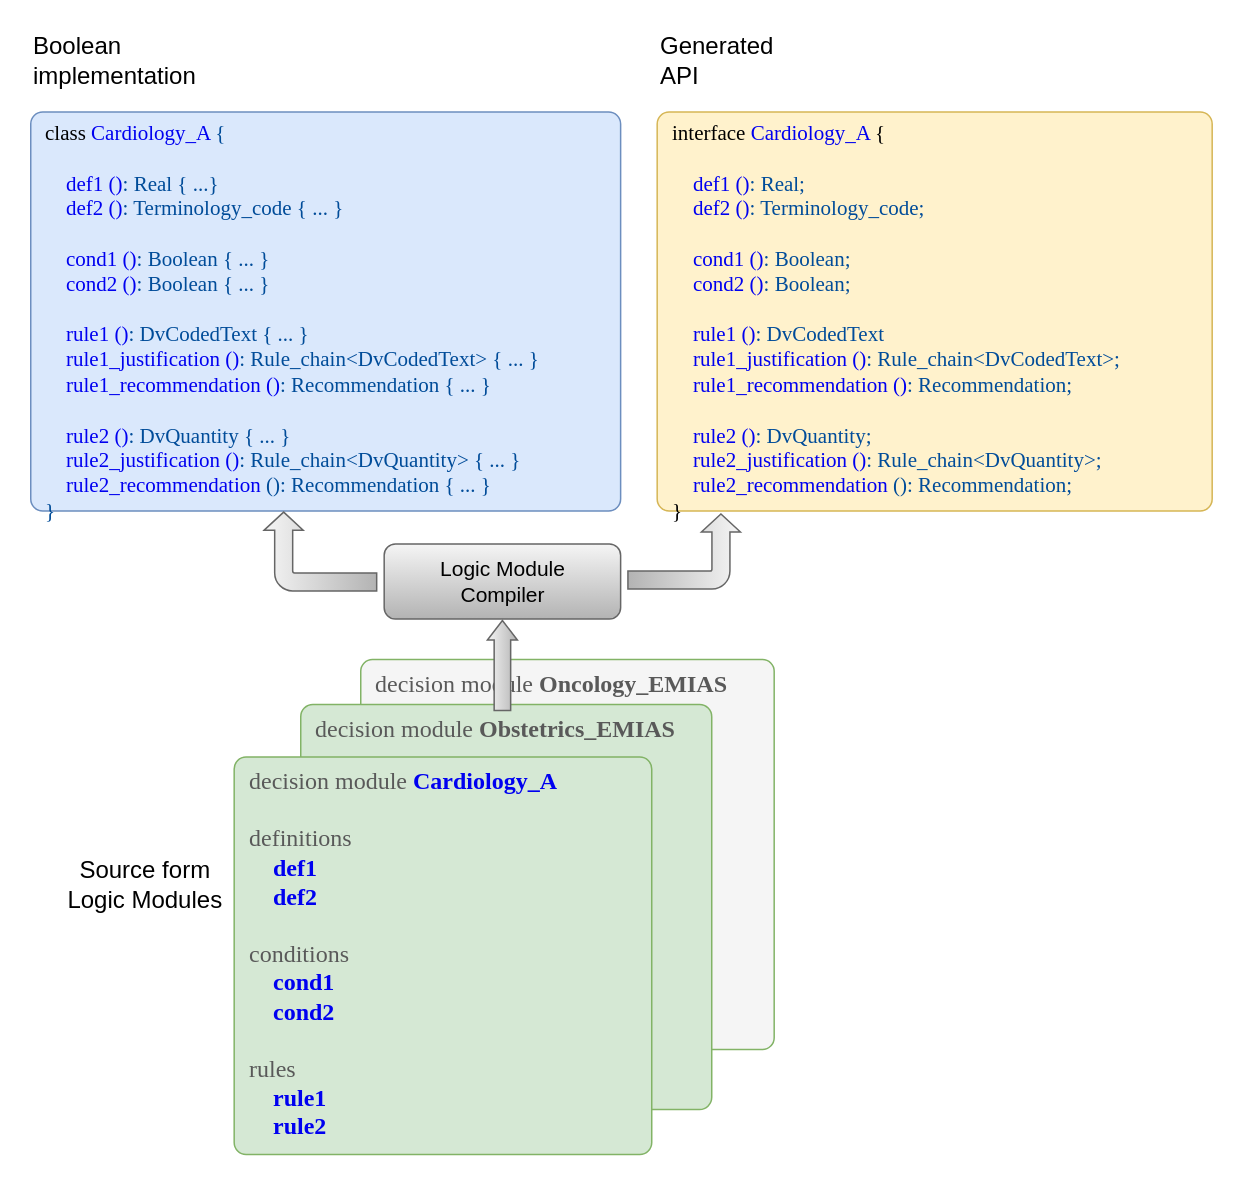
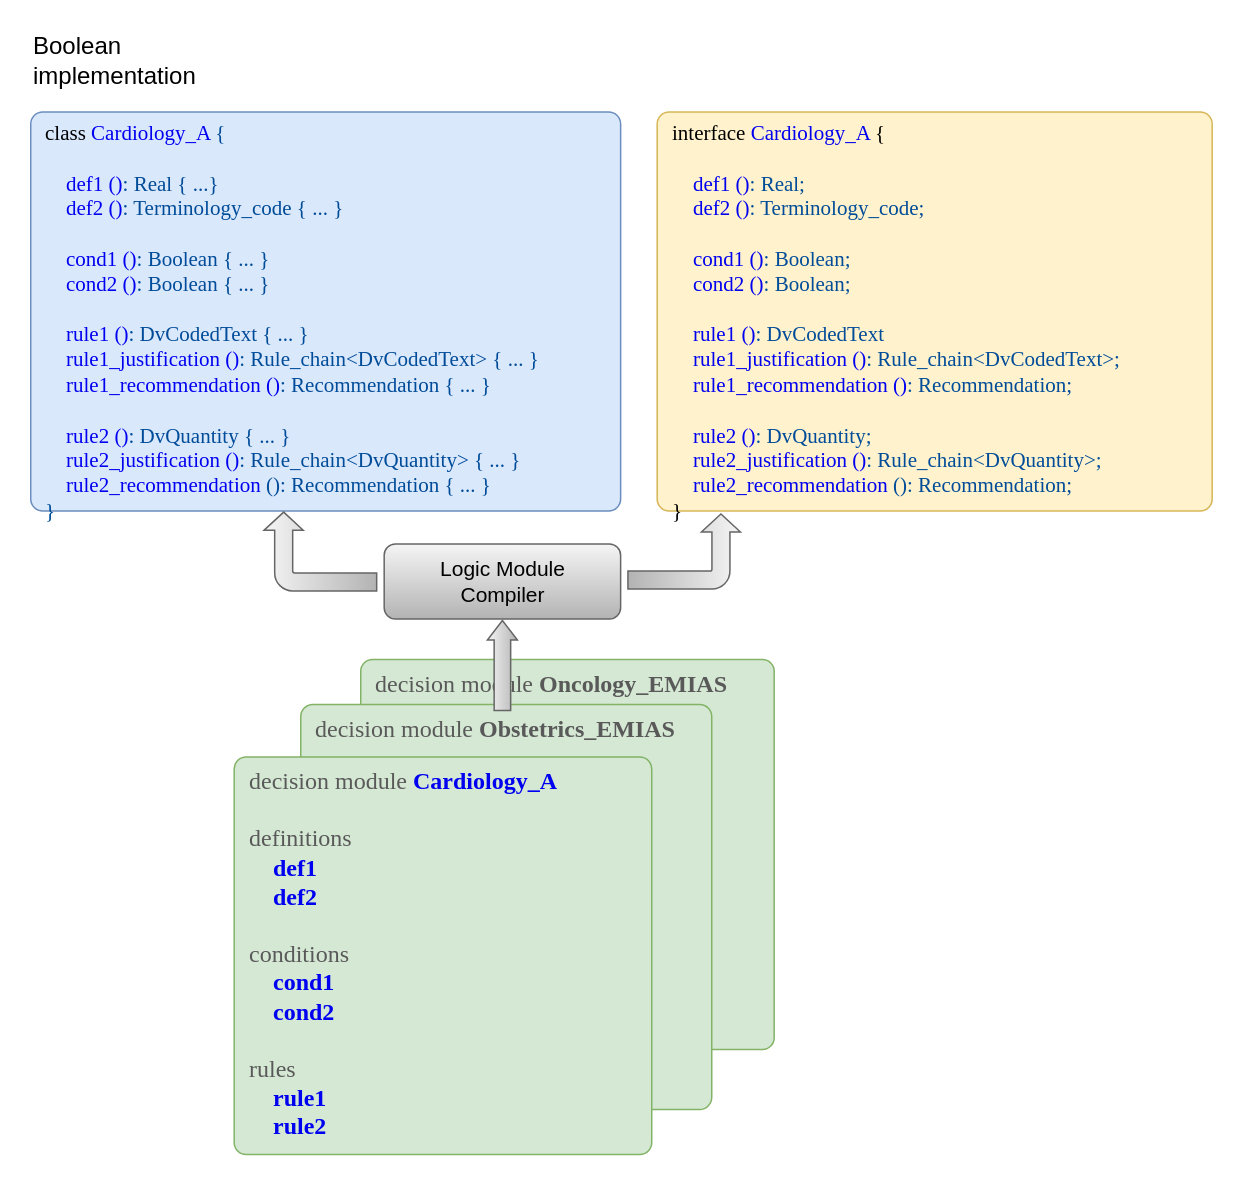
node "Generated API": removed
node "decision module Oncology_EMIAS": fillcolor #f5f5f5 -> #d5e8d4
node "Source form Logic Modules": removed
